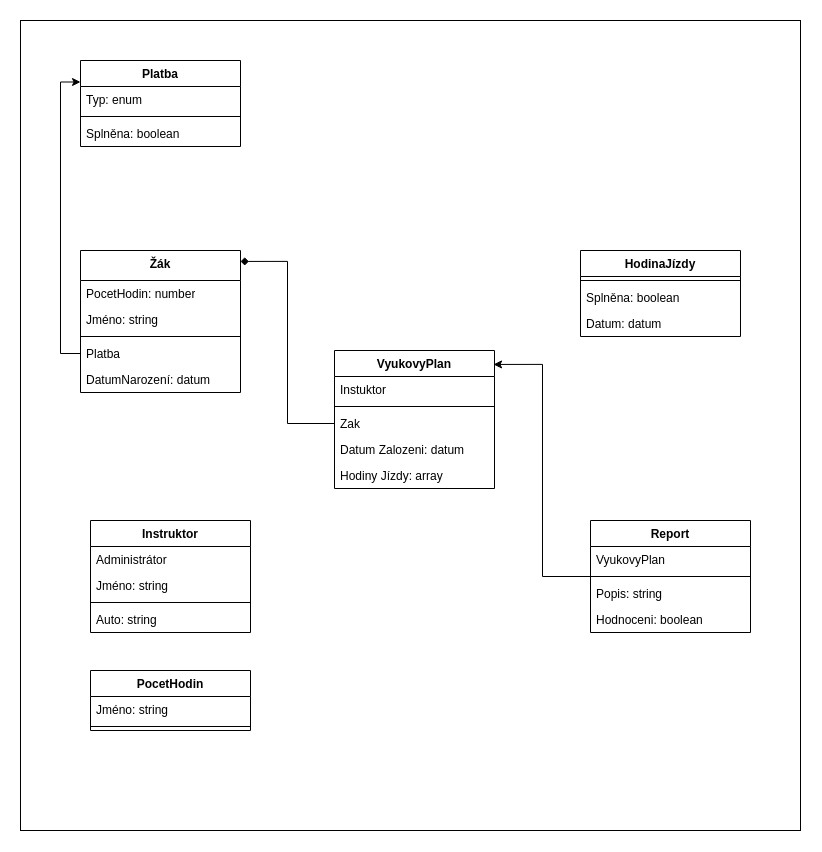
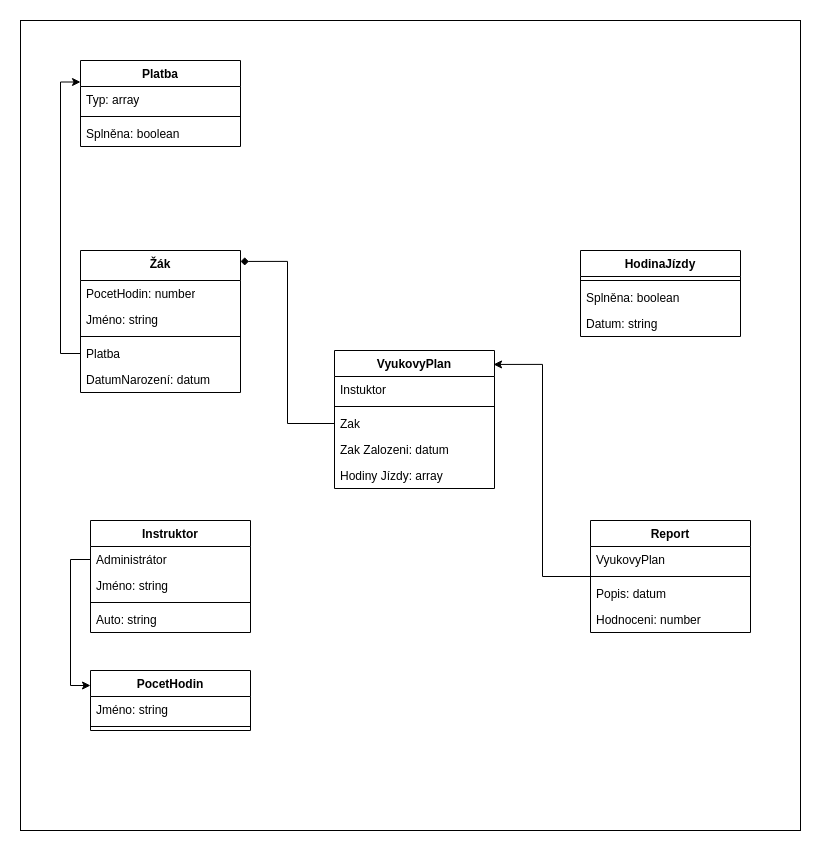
node "Typ: enum": label "Typ: enum" -> "Typ: array"
node "Datum: datum": label "Datum: datum" -> "Datum: string"
node "Datum Zalozeni: datum": label "Datum Zalozeni: datum" -> "Zak Zalozeni: datum"
node "Popis: string": label "Popis: string" -> "Popis: datum"
edge "Administrátor" -> "PocetHodin": added
node "Hodnoceni: boolean": label "Hodnoceni: boolean" -> "Hodnoceni: number"
